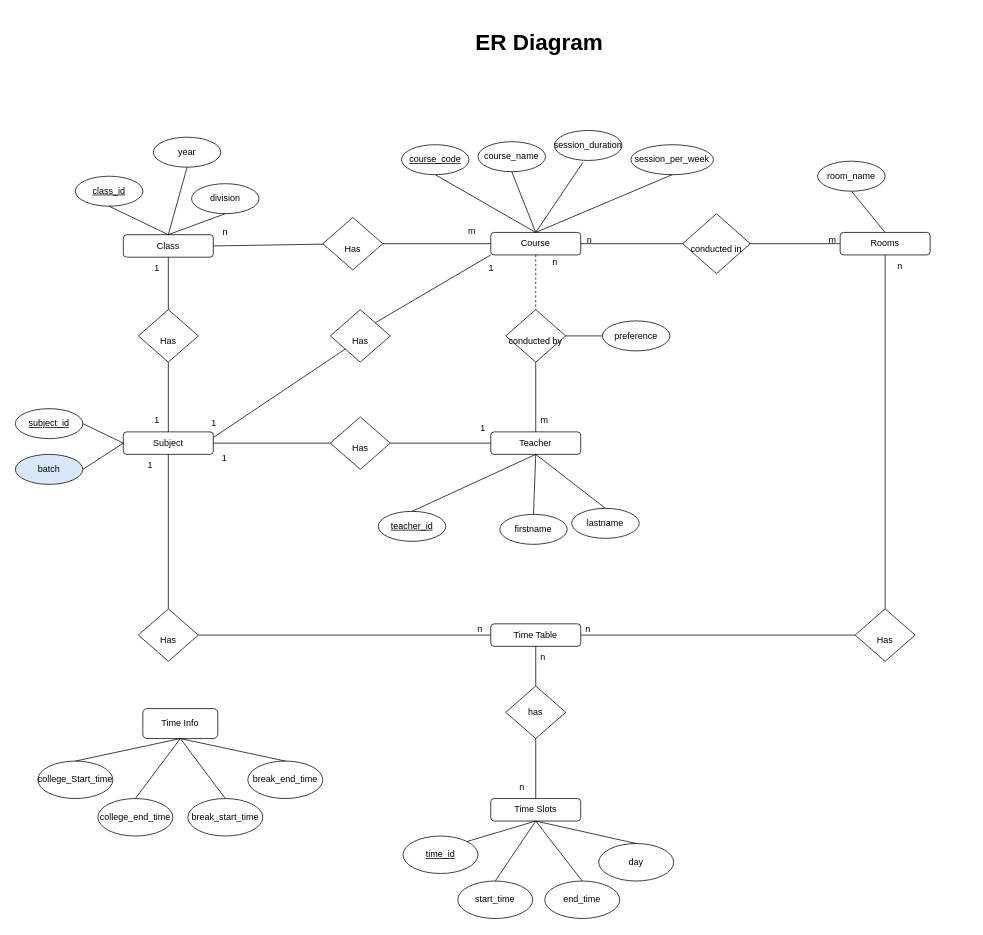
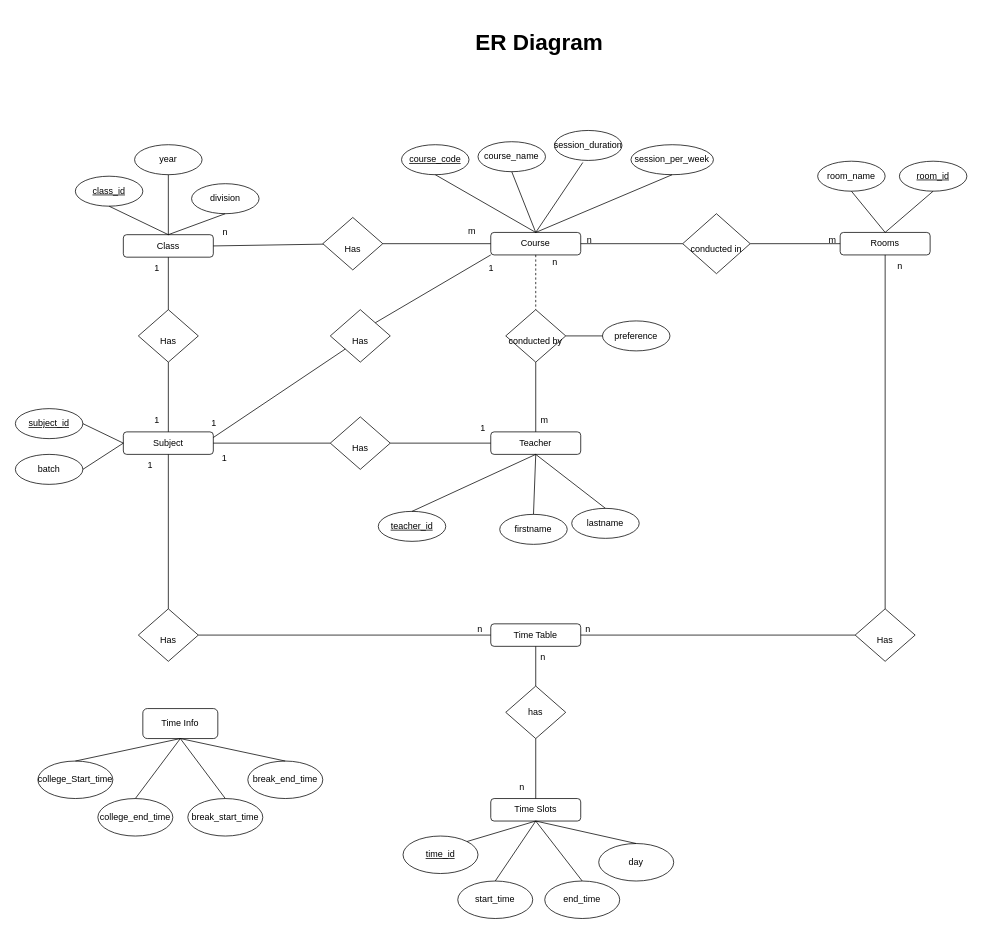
node "year": moved (187, 152) -> (168, 159)
node "room_id": added
edge "room_id" -- "Rooms": added
node "batch": fillcolor #dae8fc -> #ffffff
